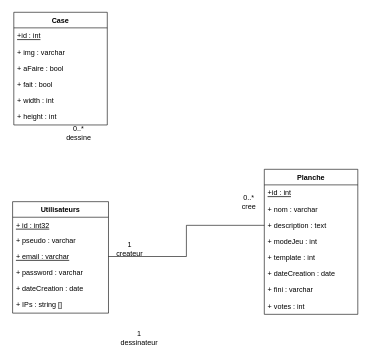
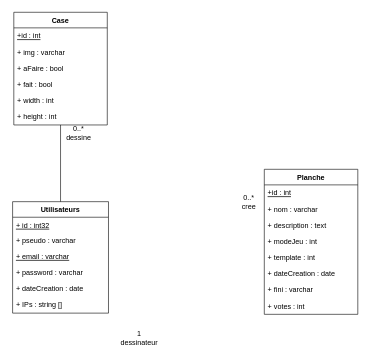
edge "Case" -- "Utilisateurs": added
edge "+ description : text" -- "+ email : varchar": removed, label "1 createur"
